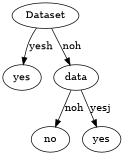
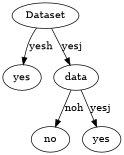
edge "Dataset" -> "data": label "noh" -> "yesj"
